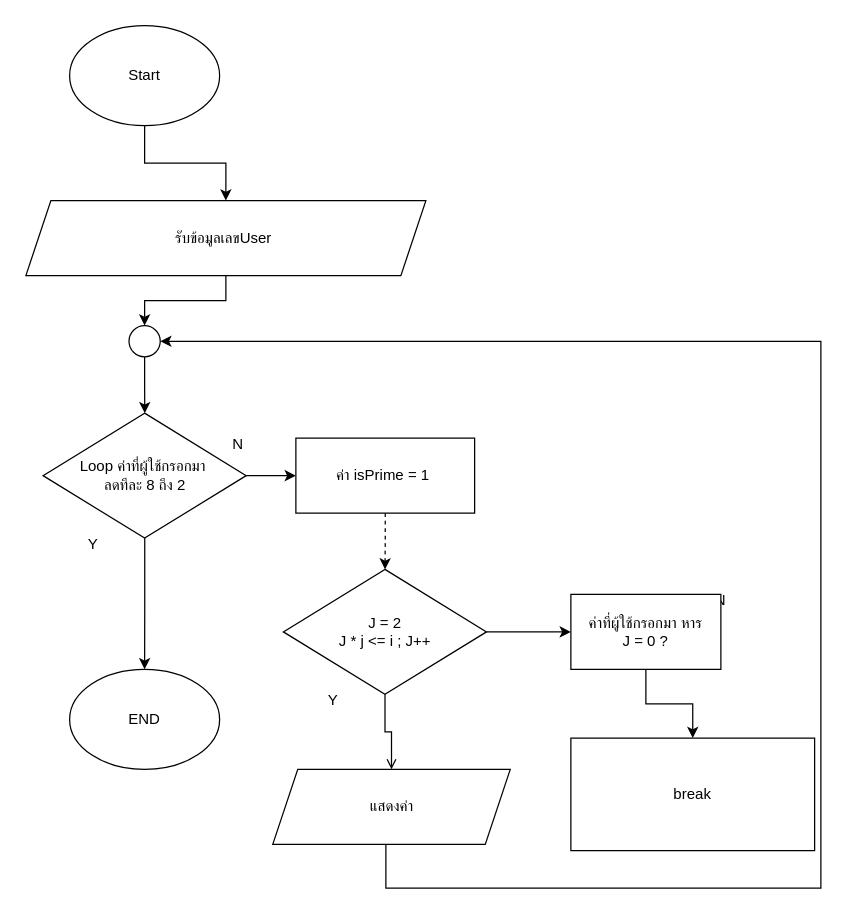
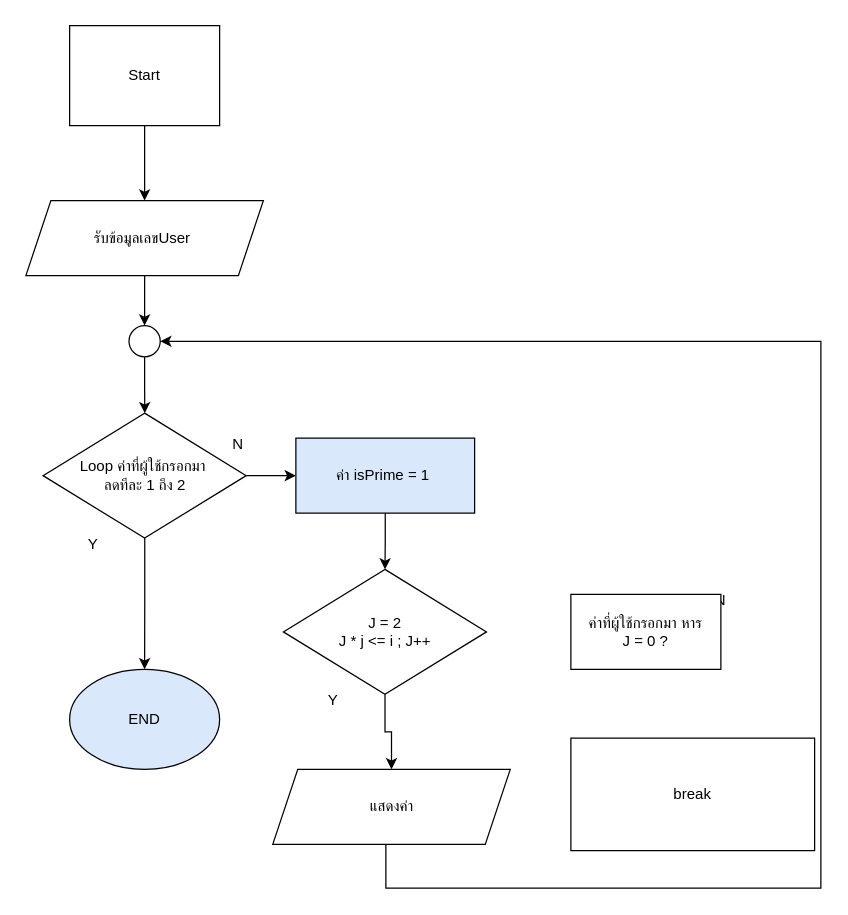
node "Start": shape ellipse -> rectangle
node "รับข้อมูลเลขUser": size 400x75 -> 238x75
node "Loop ค่าที่ผู้ใช้กรอกมา ลดทีละ 8 ถึง 2": label "Loop ค่าที่ผู้ใช้กรอกมา ลดทีละ 8 ถึง 2" -> "Loop ค่าที่ผู้ใช้กรอกมา ลดทีละ 1 ถึง 2"
node "ค่า isPrime = 1": fillcolor #ffffff -> #dae8fc
edge "ค่า isPrime = 1" -> "J = 2 J * j <= i ; J++": style dashed -> solid
edge "J = 2 J * j <= i ; J++" -> "ค่าที่ผู้ใช้กรอกมา หาร J = 0 ?": removed
edge "ค่าที่ผู้ใช้กรอกมา หาร J = 0 ?" -> "break": removed
node "END": fillcolor #ffffff -> #dae8fc
edge "J = 2 J * j <= i ; J++" -> "แสดงค่า": arrowhead open -> classic
